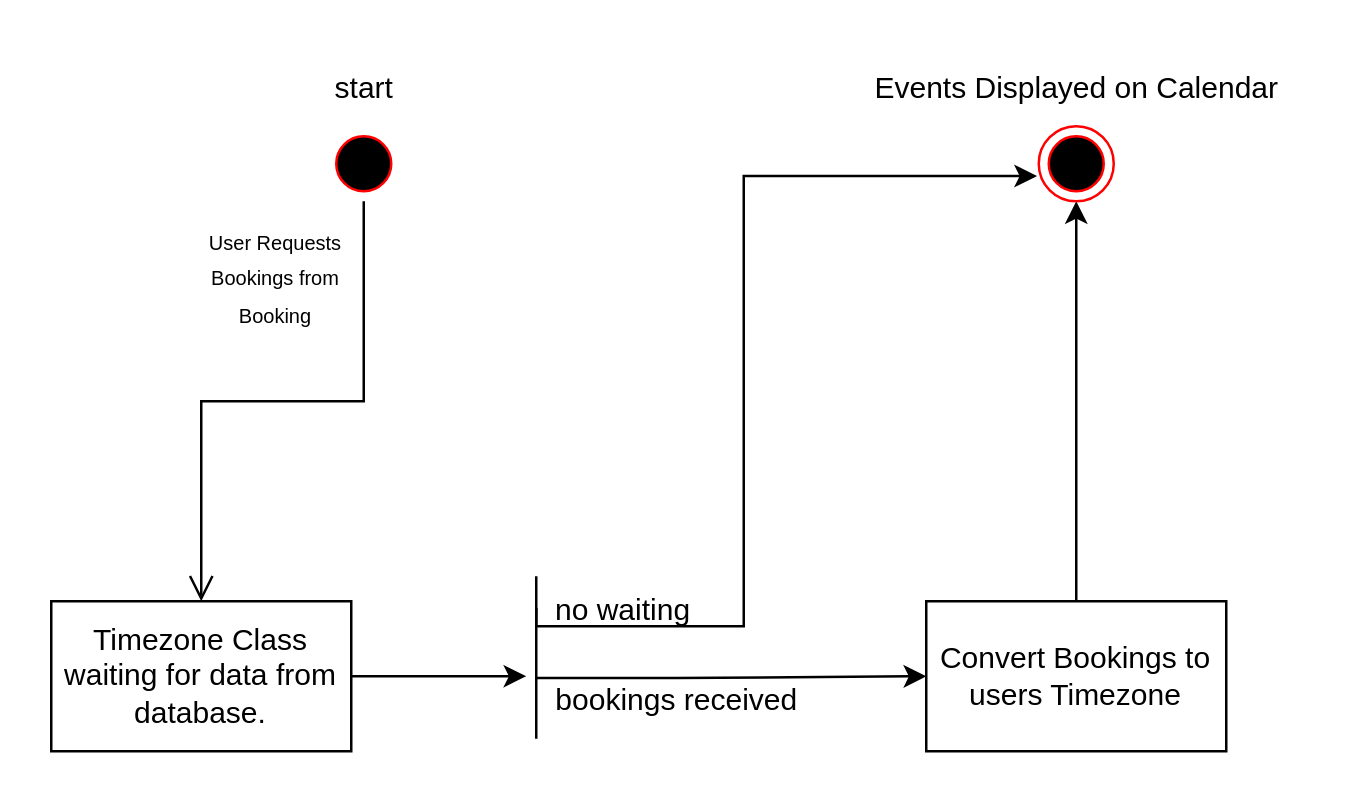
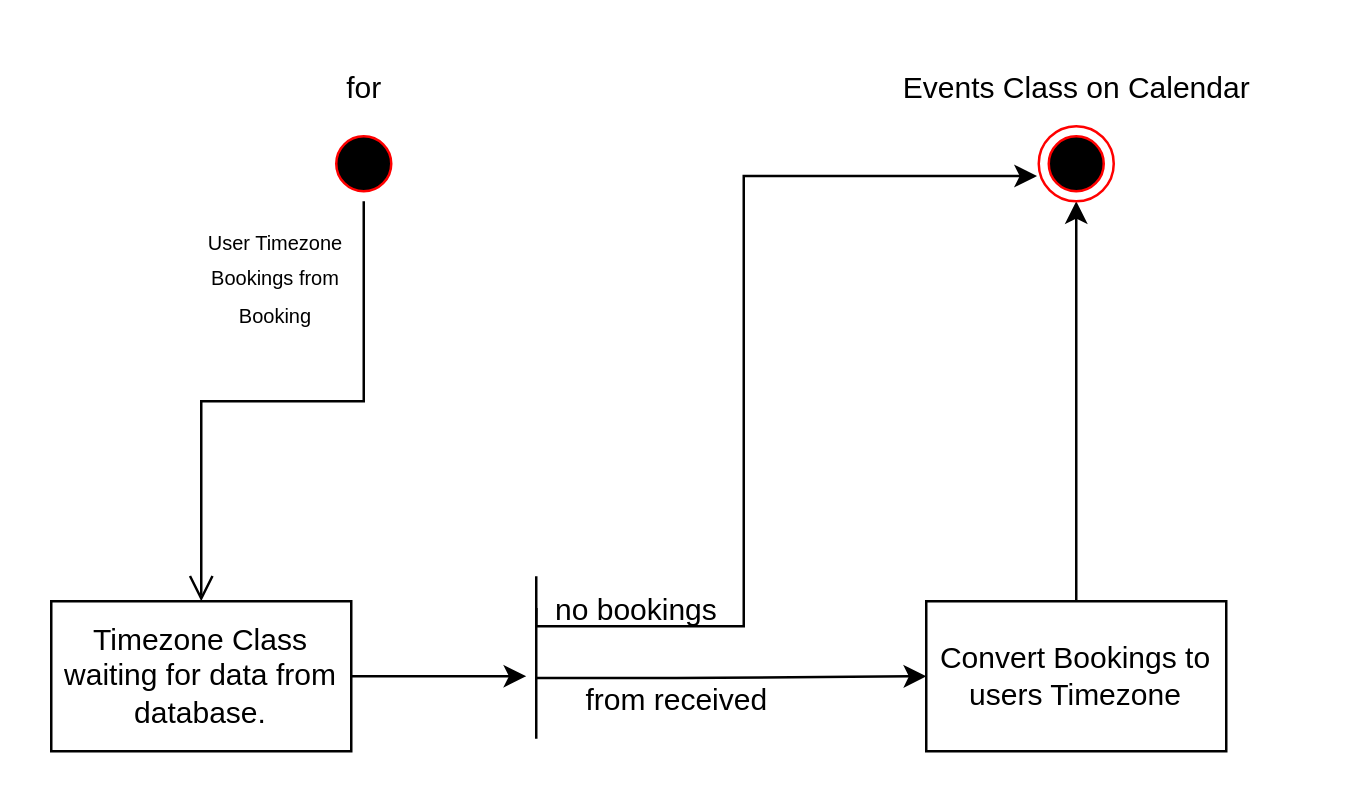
node "start": label "start" -> "for"
node "Events Displayed on Calendar": label "Events Displayed on Calendar" -> "Events Class on Calendar"
node "User Requests Bookings from Booking": label "User Requests Bookings from Booking" -> "User Timezone Bookings from Booking"
node "no waiting": label "no waiting" -> "no bookings"
node "bookings received": label "bookings received" -> "from received"
